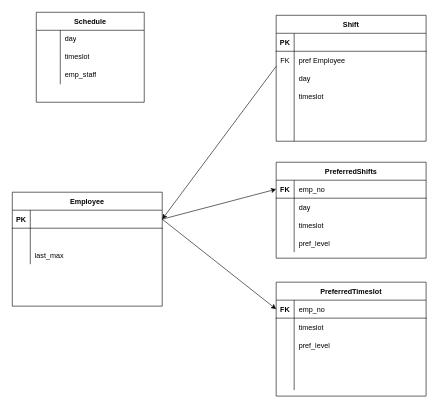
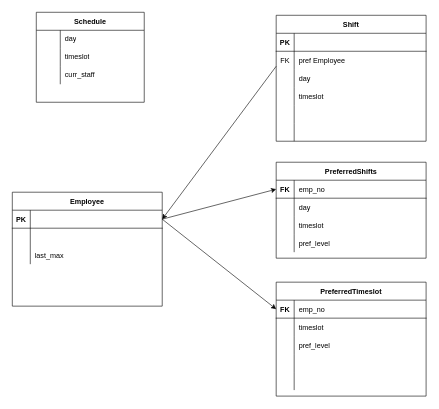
node "emp_staff": label "emp_staff" -> "curr_staff"
